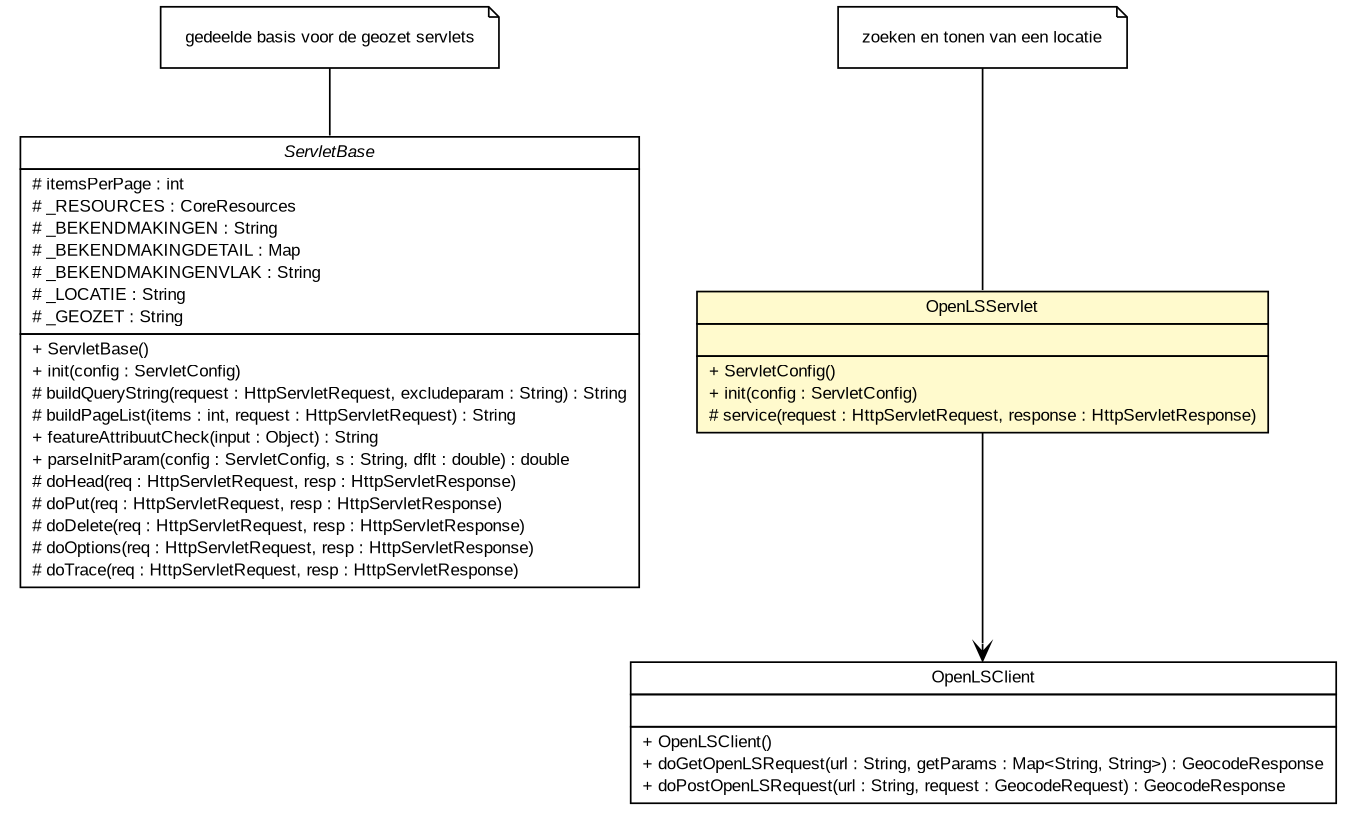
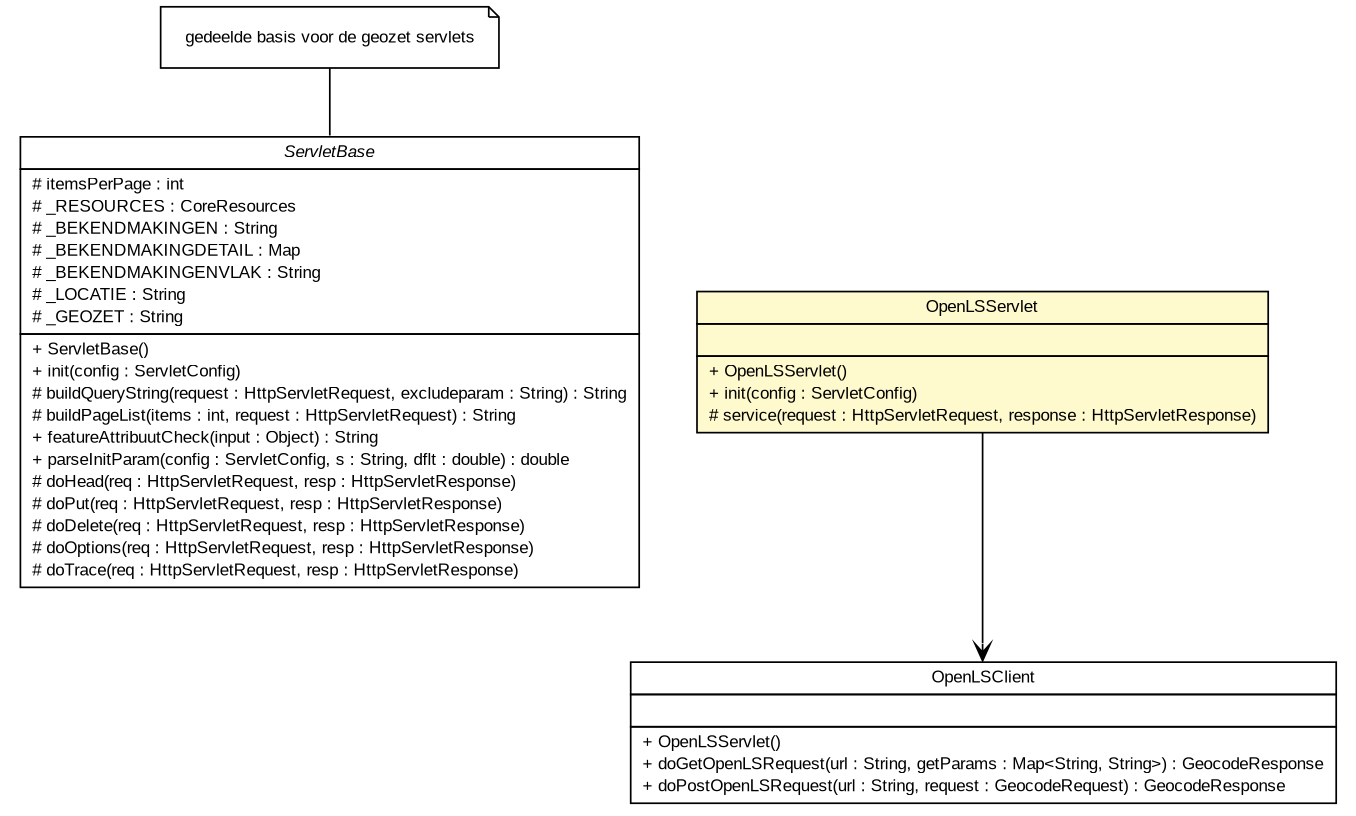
node "zoeken en tonen van een locatie": removed
node "OpenLSServlet": text "+ ServletConfig()" -> "+ OpenLSServlet()"
node "OpenLSClient": text "+ OpenLSClient()" -> "+ OpenLSServlet()"
